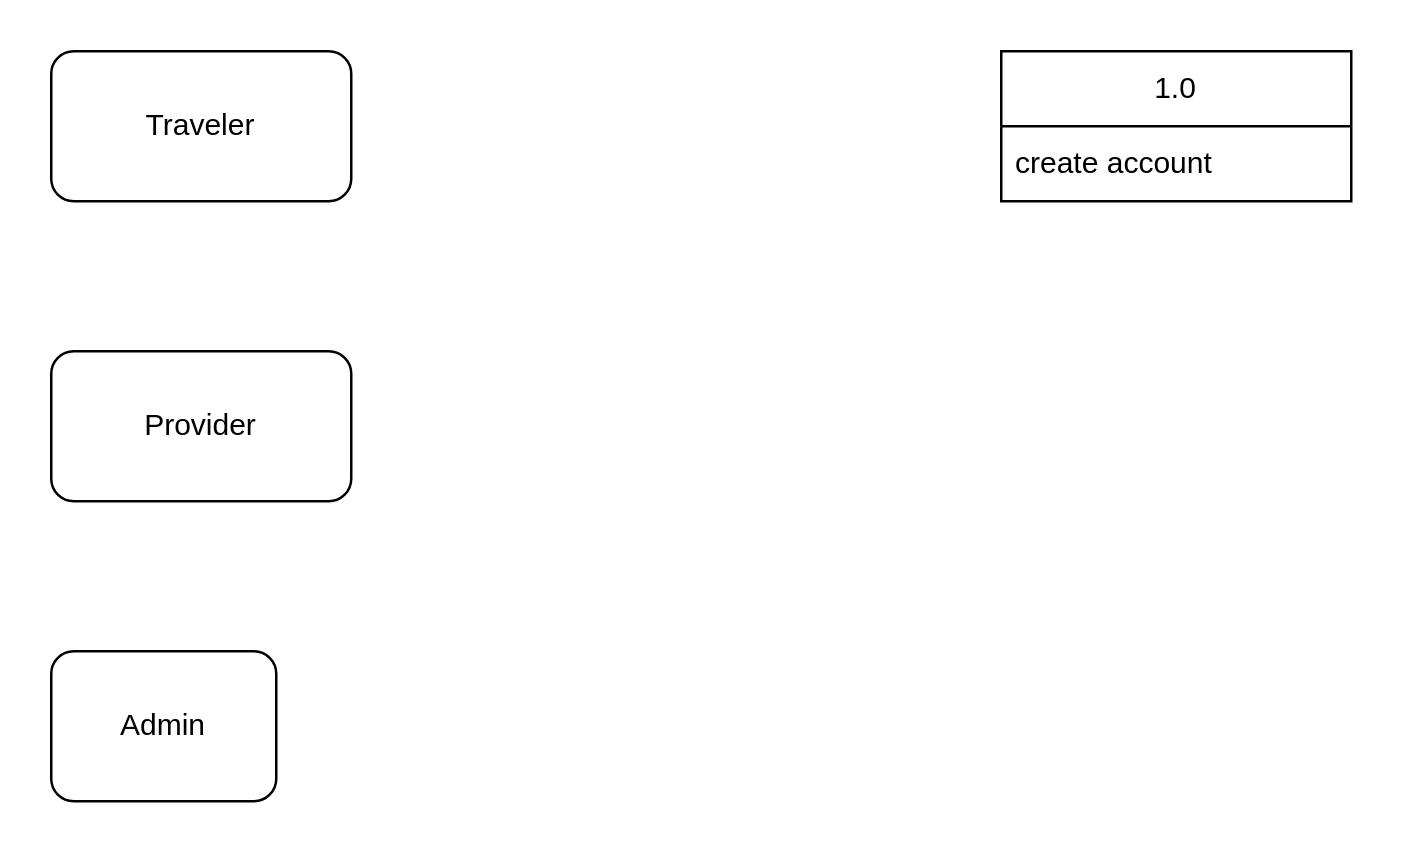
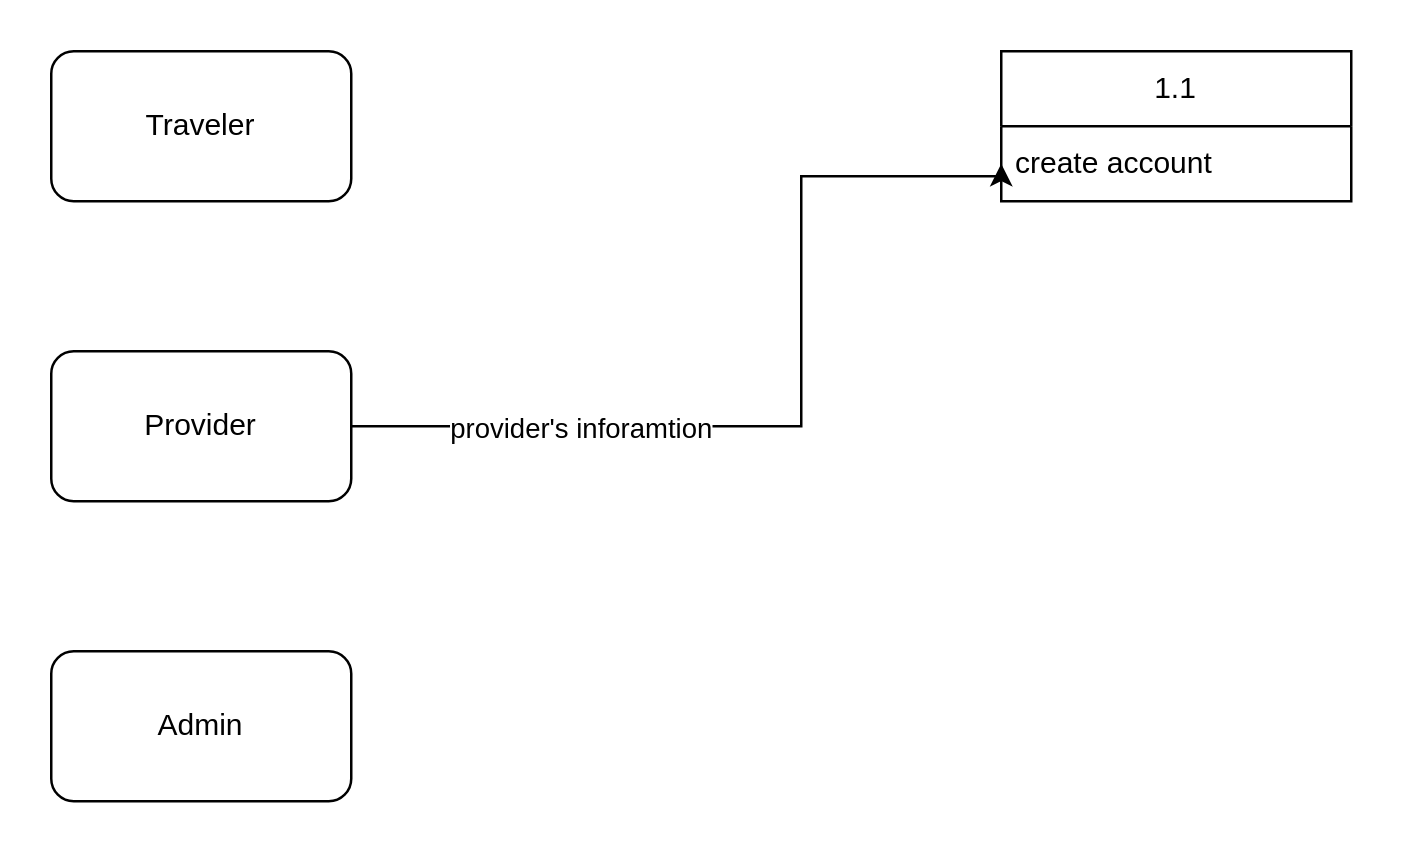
node "1.0": label "1.0" -> "1.1"
edge "Provider" -> "create account": added, label "provider's inforamtion"
node "Admin": size 225x150 -> 300x150
